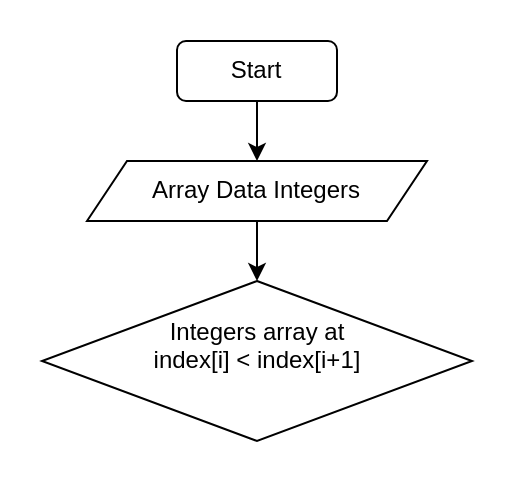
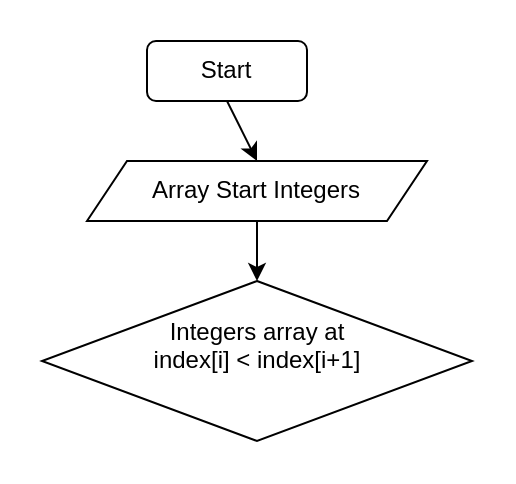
node "Start": moved (257, 71) -> (227, 71)
node "Array Data Integers": label "Array Data Integers" -> "Array Start Integers"
